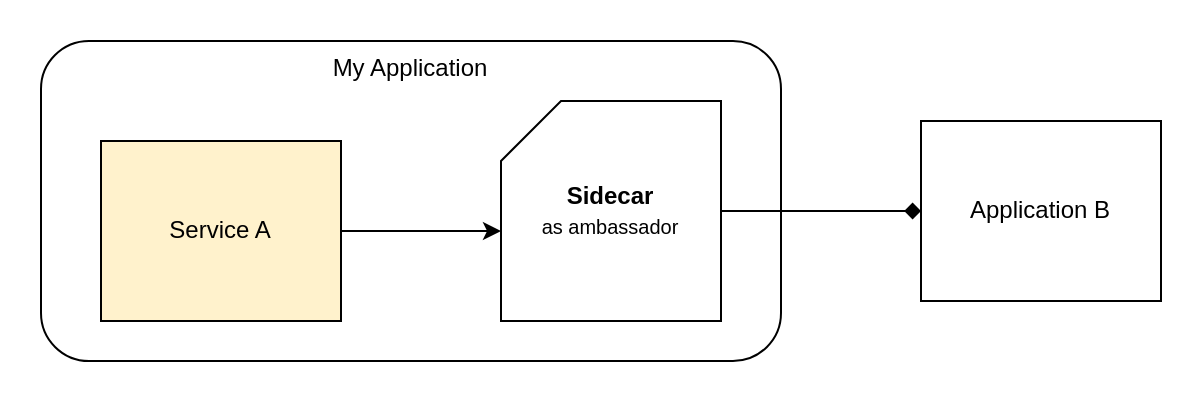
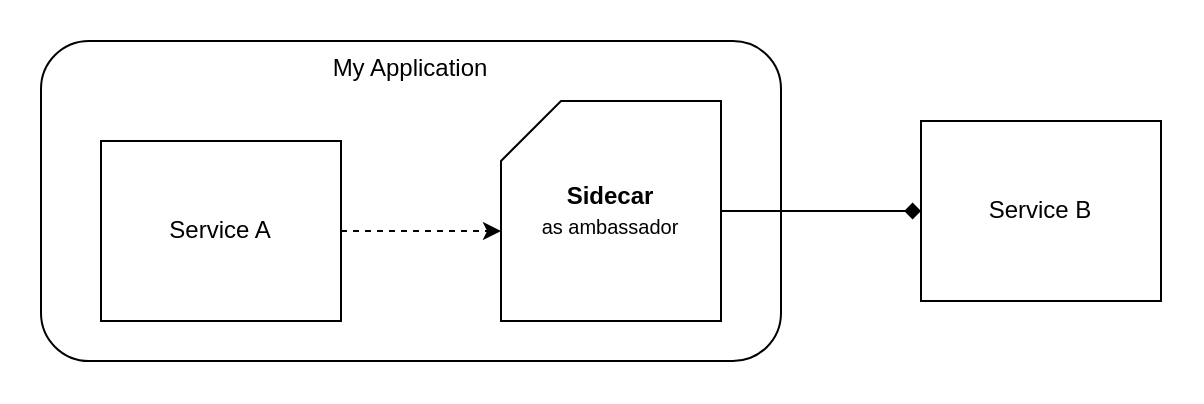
node "Application B": label "Application B" -> "Service B"
node "Service A": fillcolor #fff2cc -> #ffffff
edge "Service A" -> "Sidecar as ambassador": style solid -> dashed
